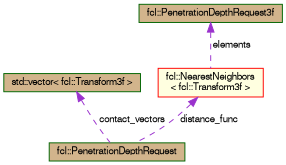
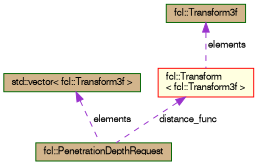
node "fcl::PenetrationDepthRequest3f": label "fcl::PenetrationDepthRequest3f" -> "fcl::Transform3f"
node "fcl::NearestNeighbors < fcl::Transform3f >": label "fcl::NearestNeighbors < fcl::Transform3f >" -> "fcl::Transform < fcl::Transform3f >"
edge "fcl::PenetrationDepthRequest" -> "std::vector< fcl::Transform3f >": label " contact_vectors" -> " elements"
